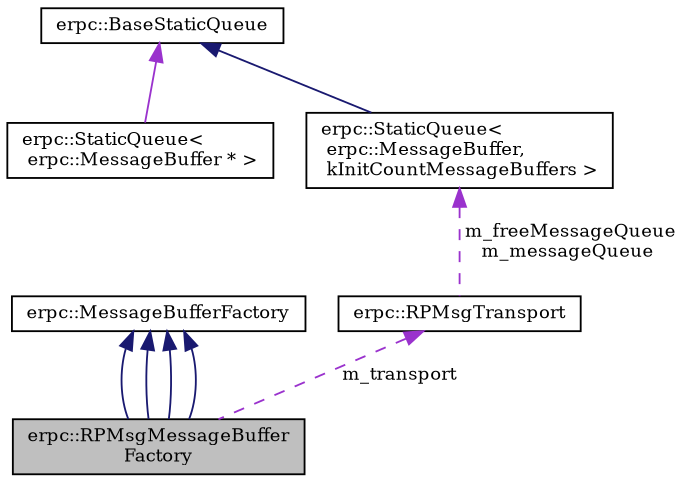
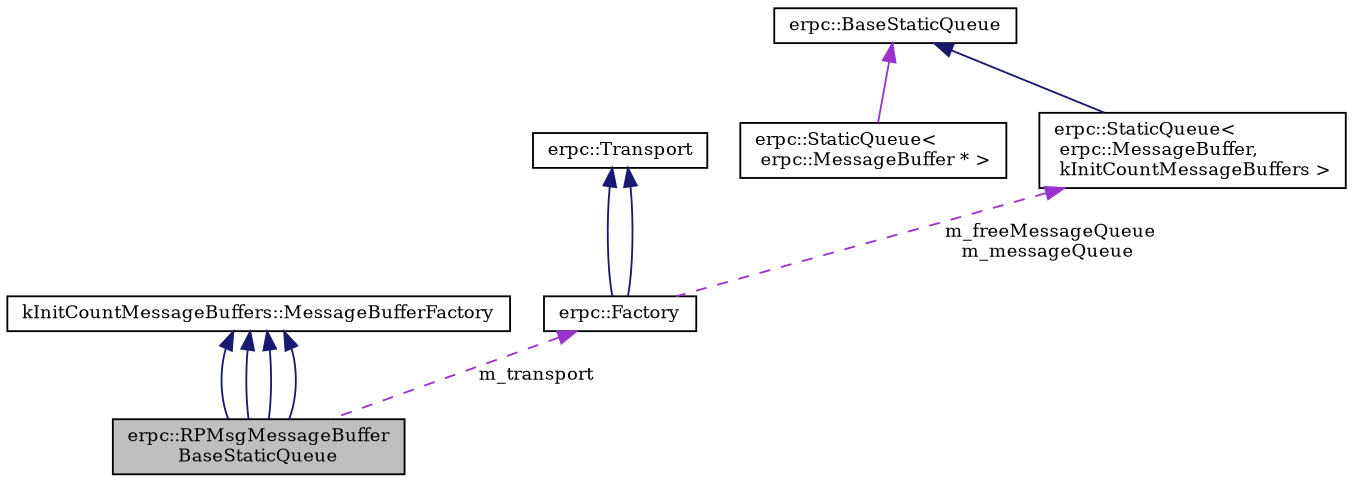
node "erpc::Transport": added
node "erpc::MessageBufferFactory": label "erpc::MessageBufferFactory" -> "kInitCountMessageBuffers::MessageBufferFactory"
node "erpc::RPMsgTransport": label "erpc::RPMsgTransport" -> "erpc::Factory"
node "erpc::RPMsgMessageBuffer Factory": label "erpc::RPMsgMessageBuffer Factory" -> "erpc::RPMsgMessageBuffer BaseStaticQueue"
